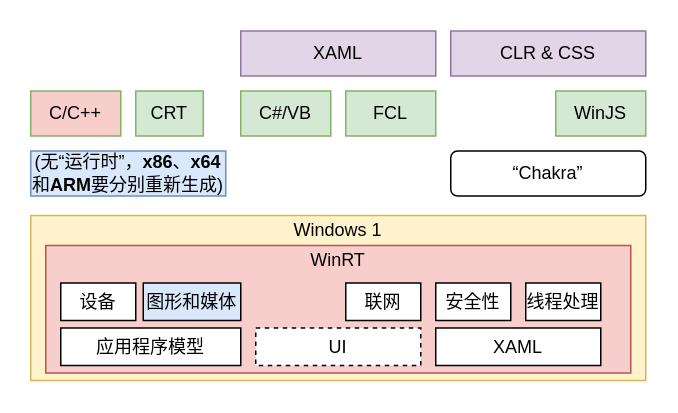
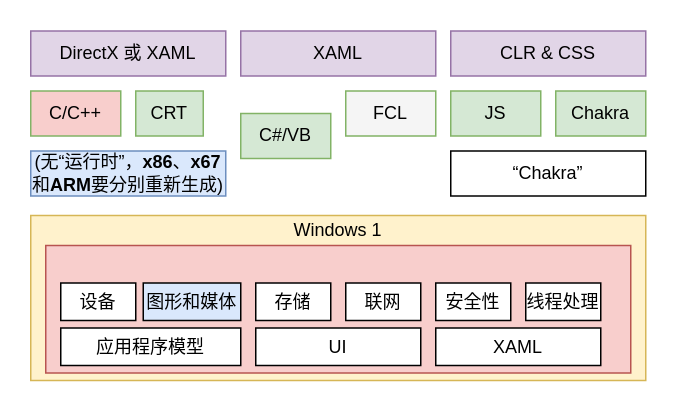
node "DirectX 或 XAML": added
node "C#/VB": moved (286, 113) -> (286, 136)
node "FCL": fillcolor #d5e8d4 -> #f5f5f5
node "JS": added
node "WinJS": label "WinJS" -> "Chakra"
node "(无“运行时”，x86、x64和ARM要分别重新生成)": label "(无“运行时”，x86、x64和ARM要分别重新生成)" -> "(无“运行时”，x86、x67和ARM要分别重新生成)"
node "“Chakra”": shape rounded rectangle -> rectangle
node "WinRT": removed
node "存储": added
node "UI": style dashed -> solid
